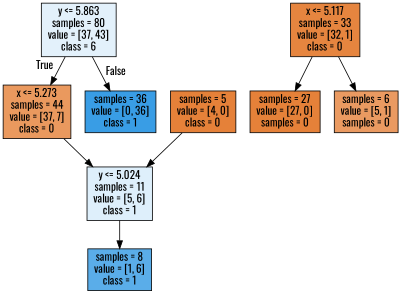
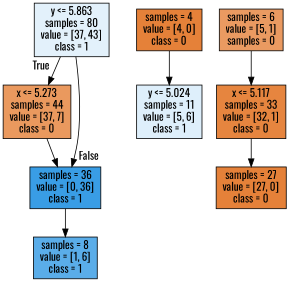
node "y <= 5.863 samples = 80 value = [37, 43] class = 6": label "y <= 5.863 samples = 80 value = [37, 43] class = 6" -> "y <= 5.863 samples = 80 value = [37, 43] class = 1"
edge "x <= 5.117 samples = 33 value = [32, 1] class = 0" -> "samples = 6 value = [5, 1] samples = 0": reversed
node "samples = 5 value = [4, 0] class = 0": label "samples = 5 value = [4, 0] class = 0" -> "samples = 4 value = [4, 0] class = 0"
node "samples = 27 value = [27, 0] samples = 0": label "samples = 27 value = [27, 0] samples = 0" -> "samples = 27 value = [27, 0] class = 0"
edge "x <= 5.273 samples = 44 value = [37, 7] class = 0" -> "y <= 5.024 samples = 11 value = [5, 6] class = 1": now "x <= 5.273 samples = 44 value = [37, 7] class = 0" -> "samples = 36 value = [0, 36] class = 1"
edge "y <= 5.024 samples = 11 value = [5, 6] class = 1" -> "samples = 8 value = [1, 6] class = 1": now "samples = 36 value = [0, 36] class = 1" -> "samples = 8 value = [1, 6] class = 1"
